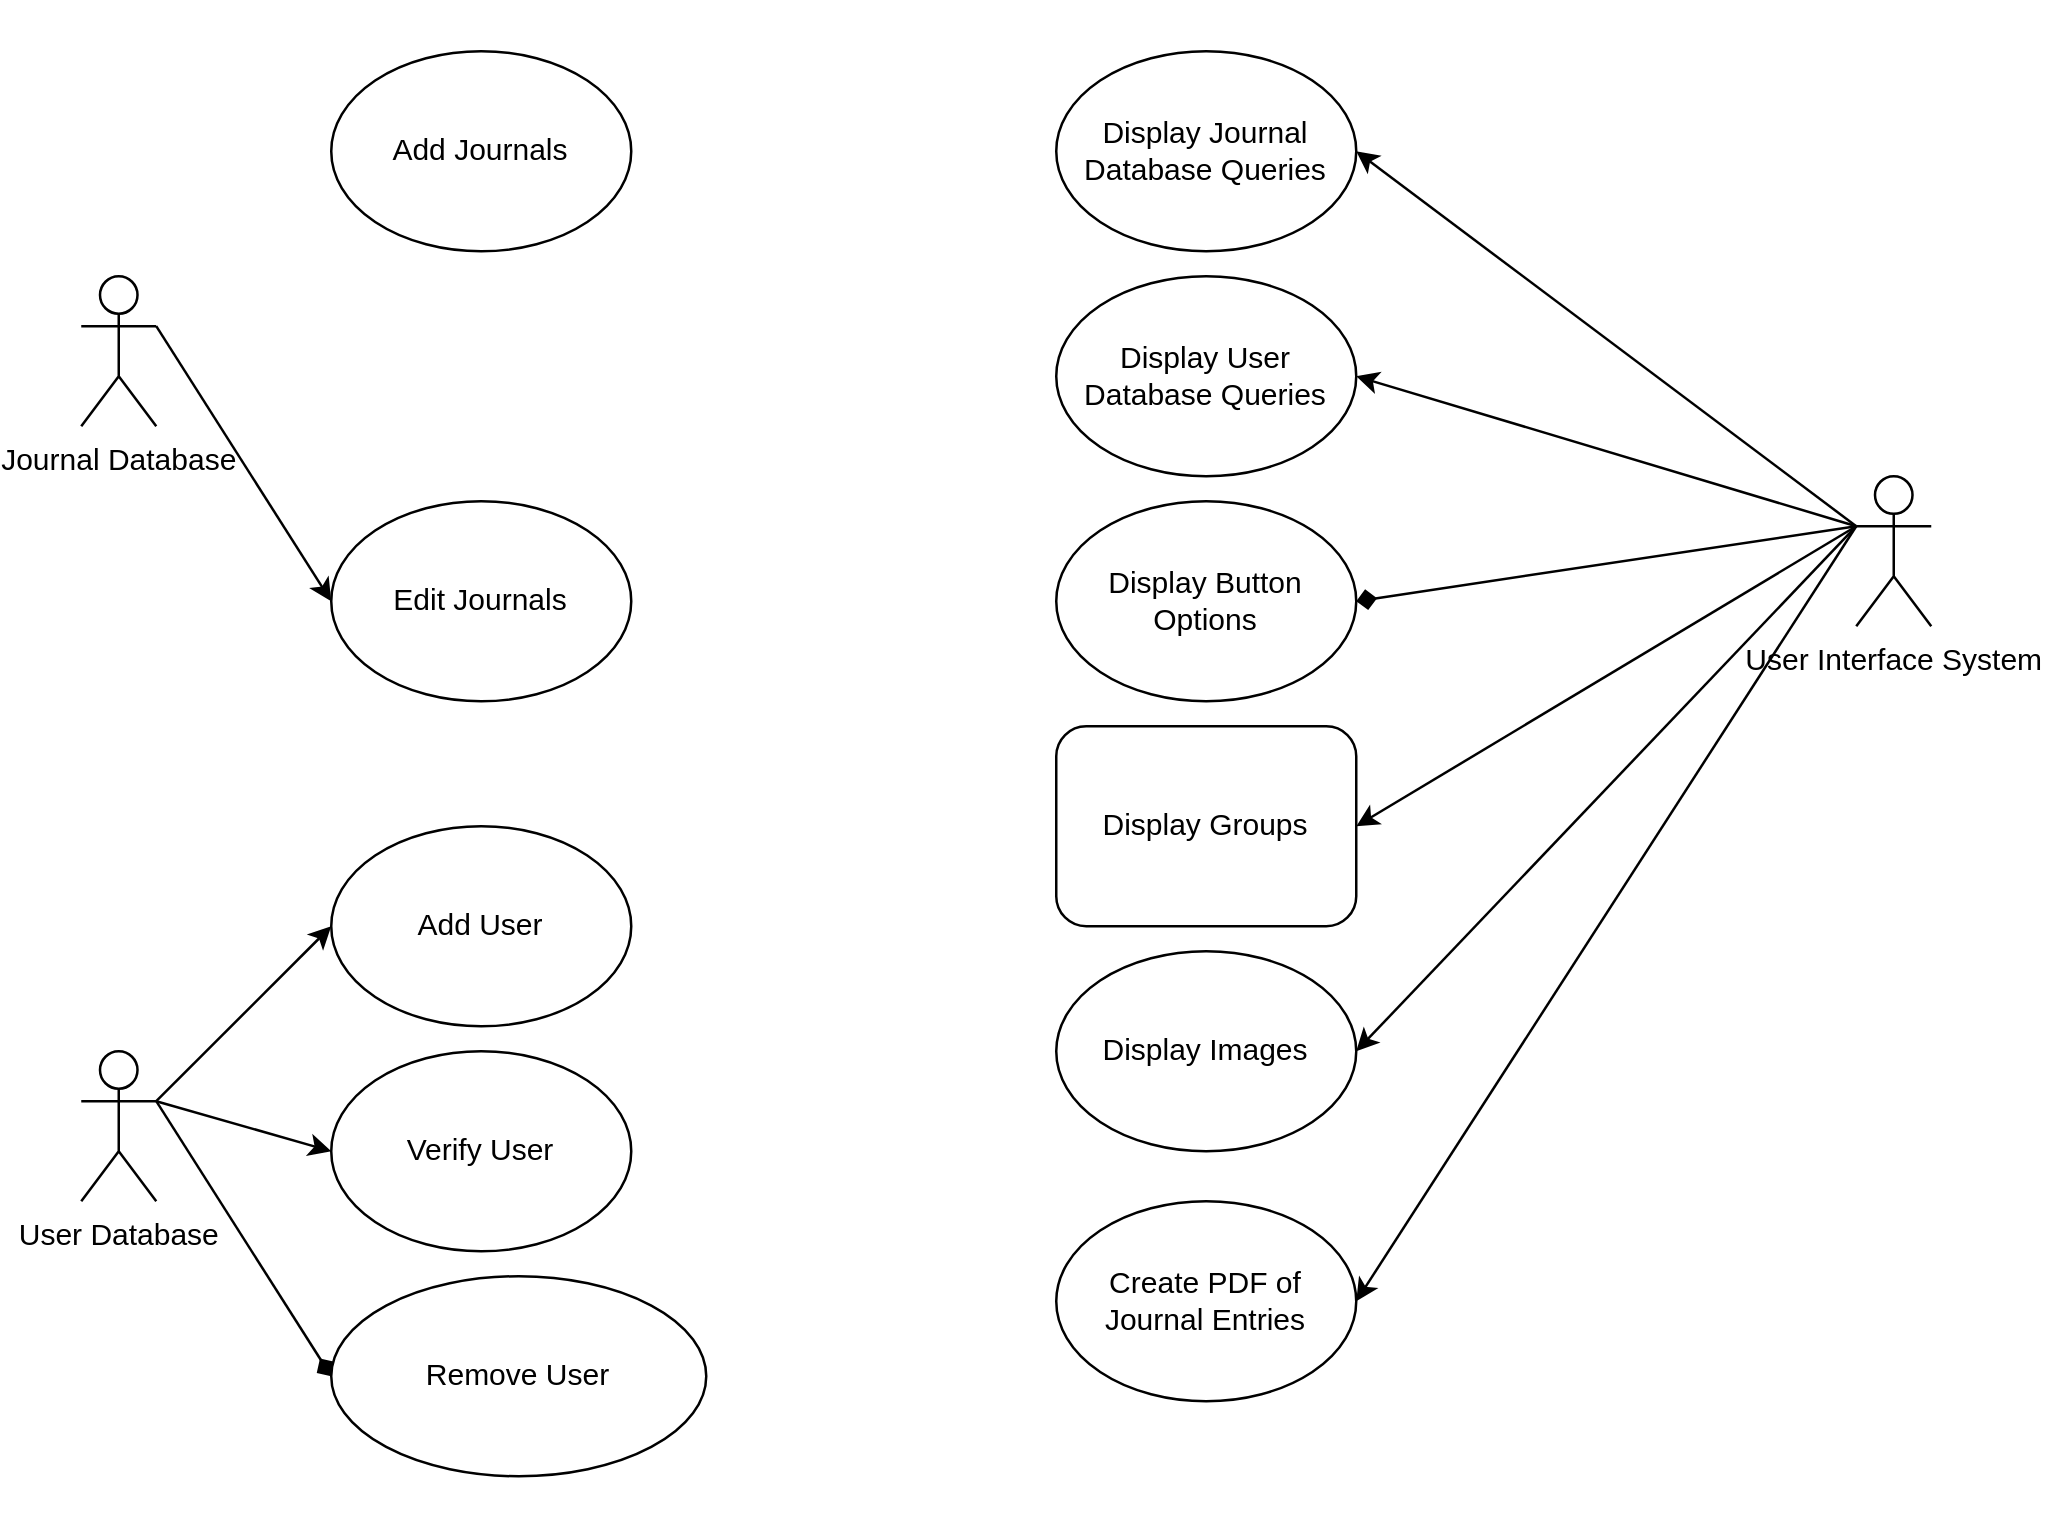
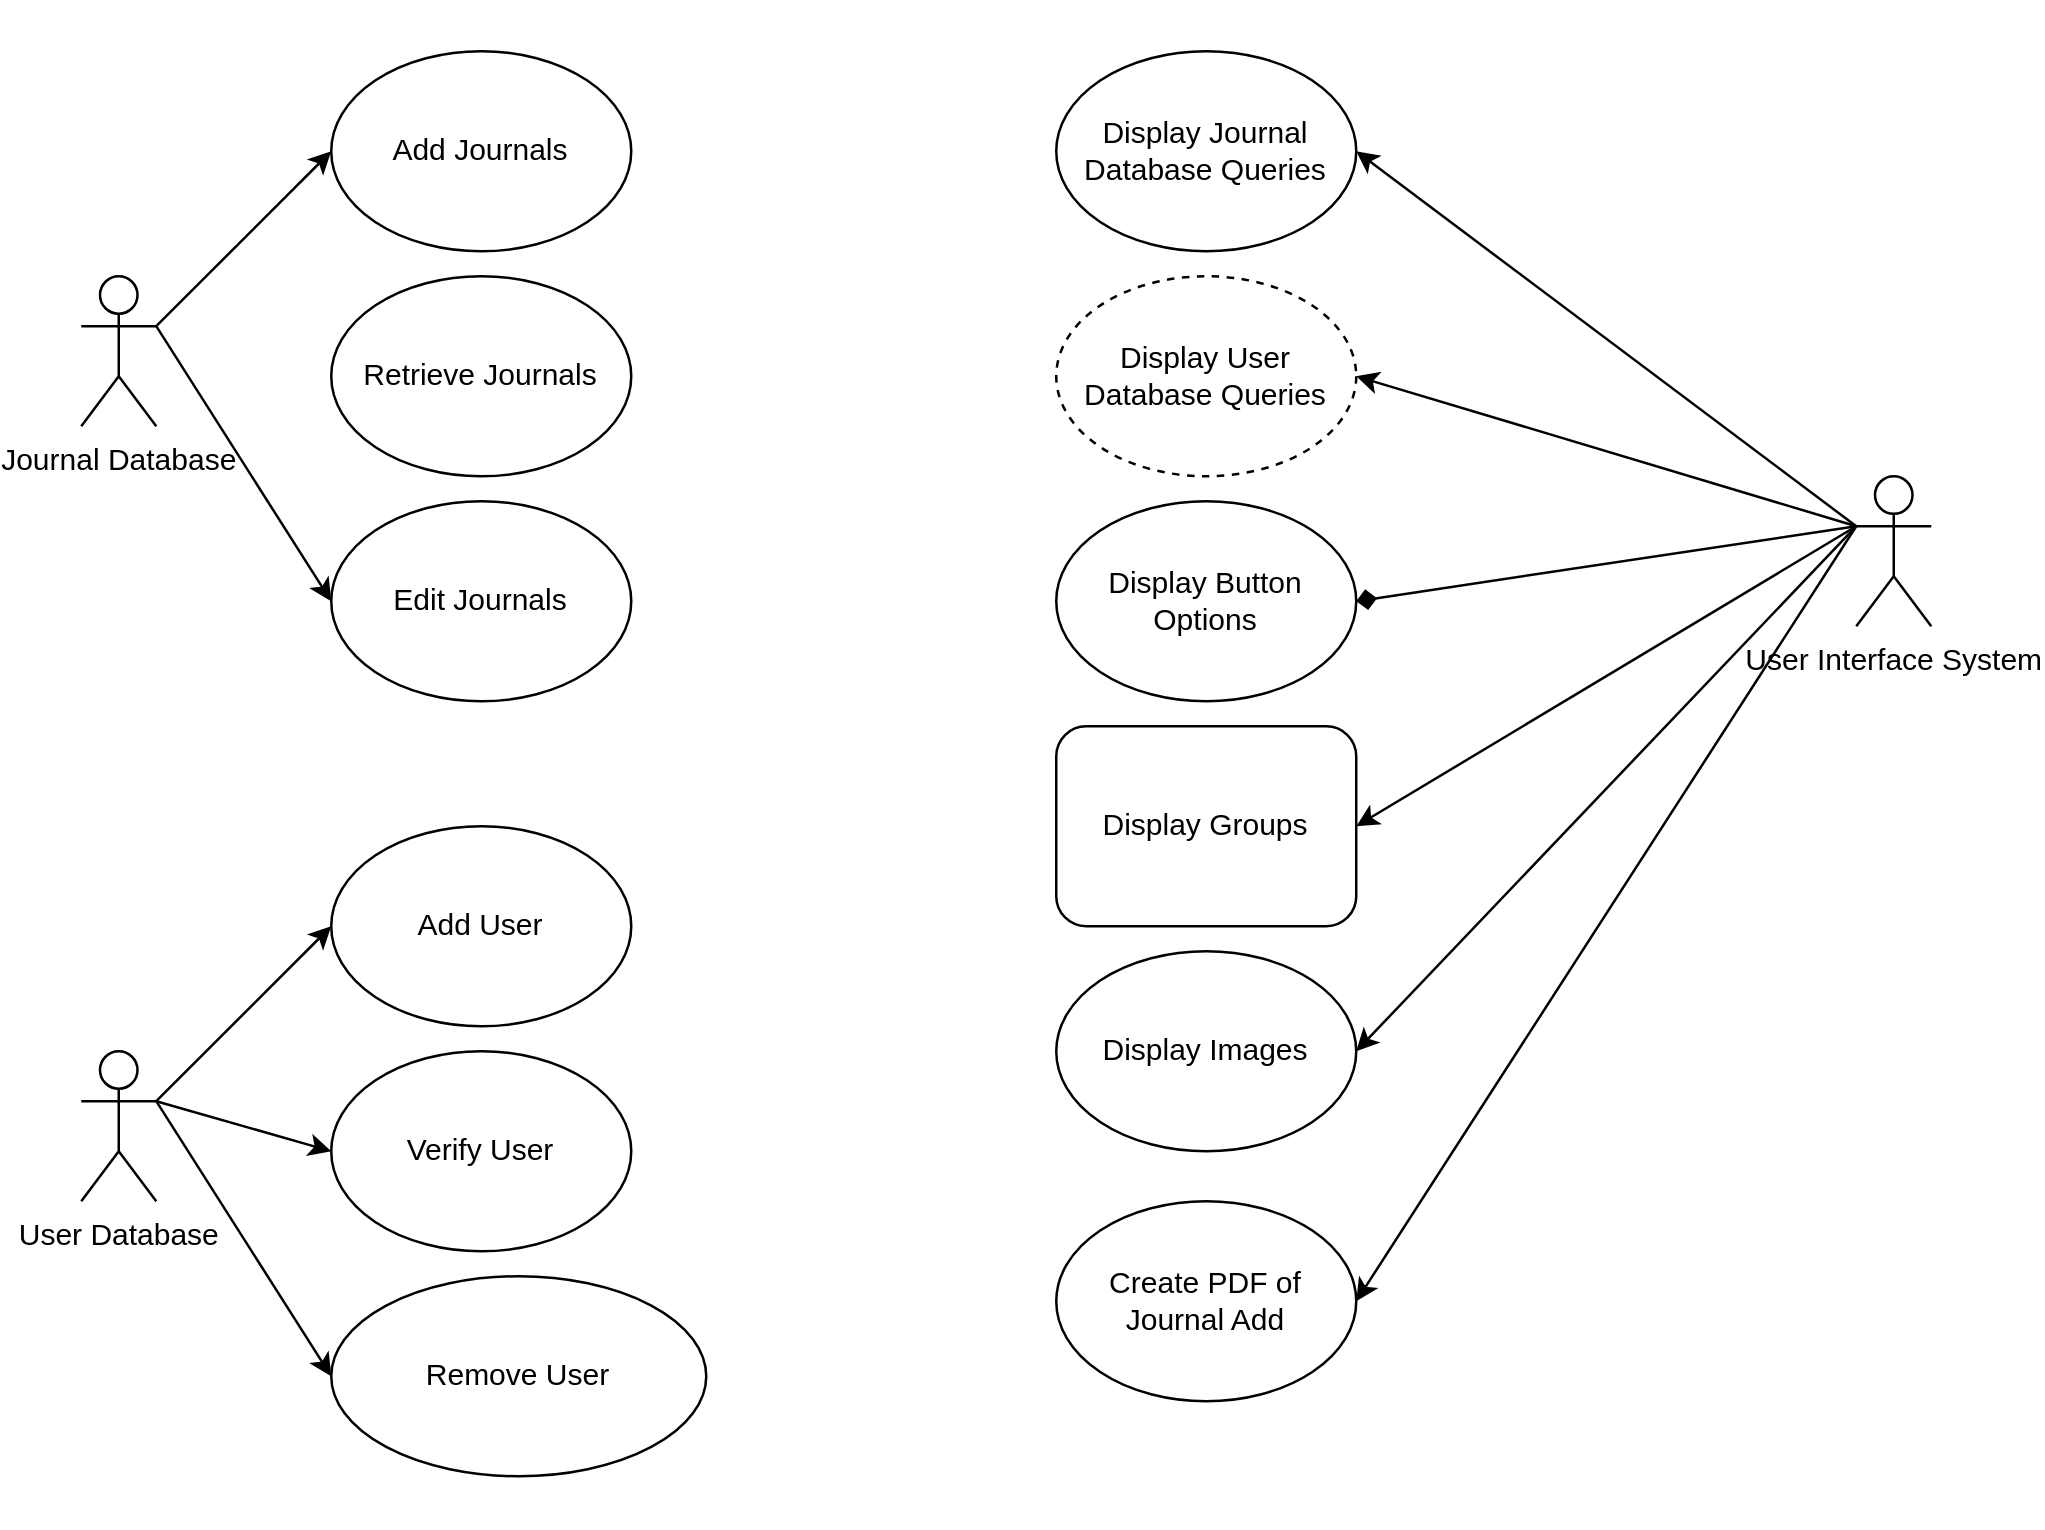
edge "Journal Database" -> "Add Journals": added
node "Retrieve Journals": added
node "Display User Database Queries": style solid -> dashed
node "Create PDF of Journal Entries": label "Create PDF of Journal Entries" -> "Create PDF of Journal Add"
edge "User Database" -> "Remove User": arrowhead diamond -> classic
